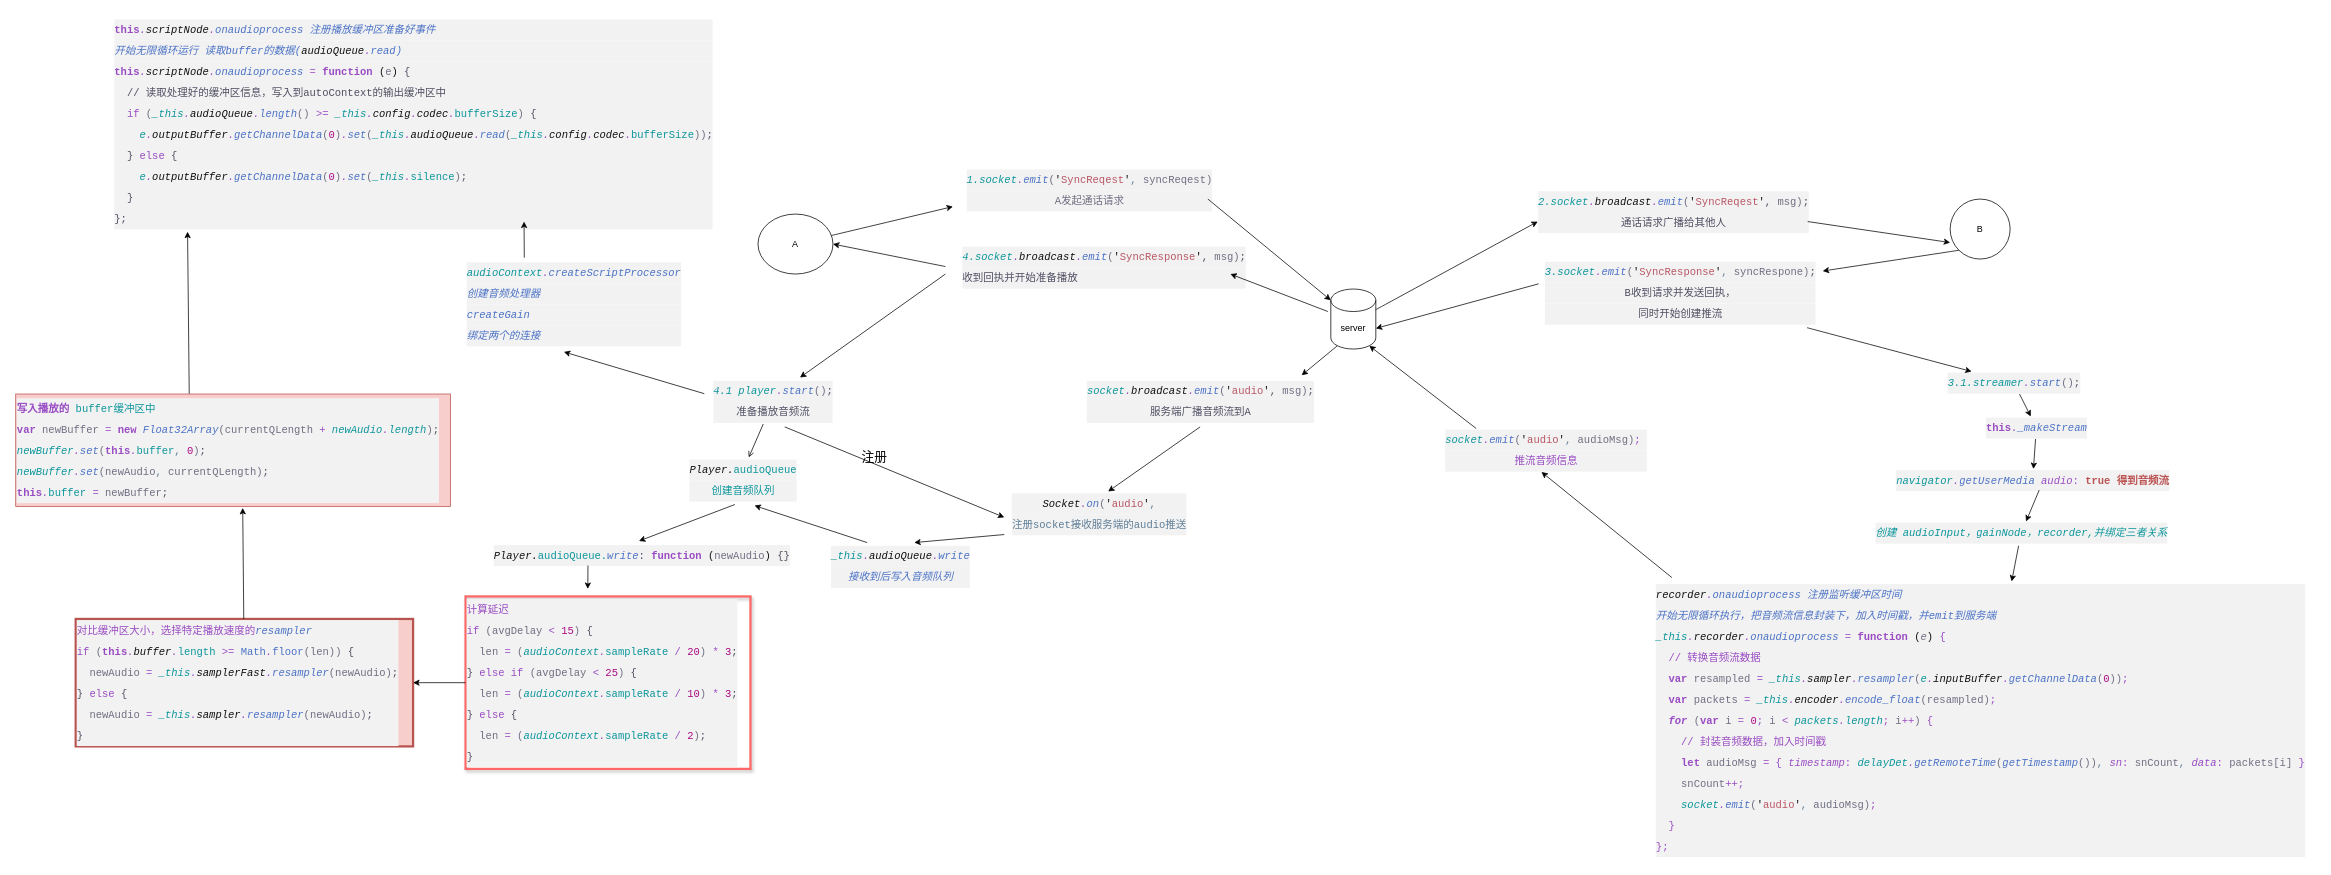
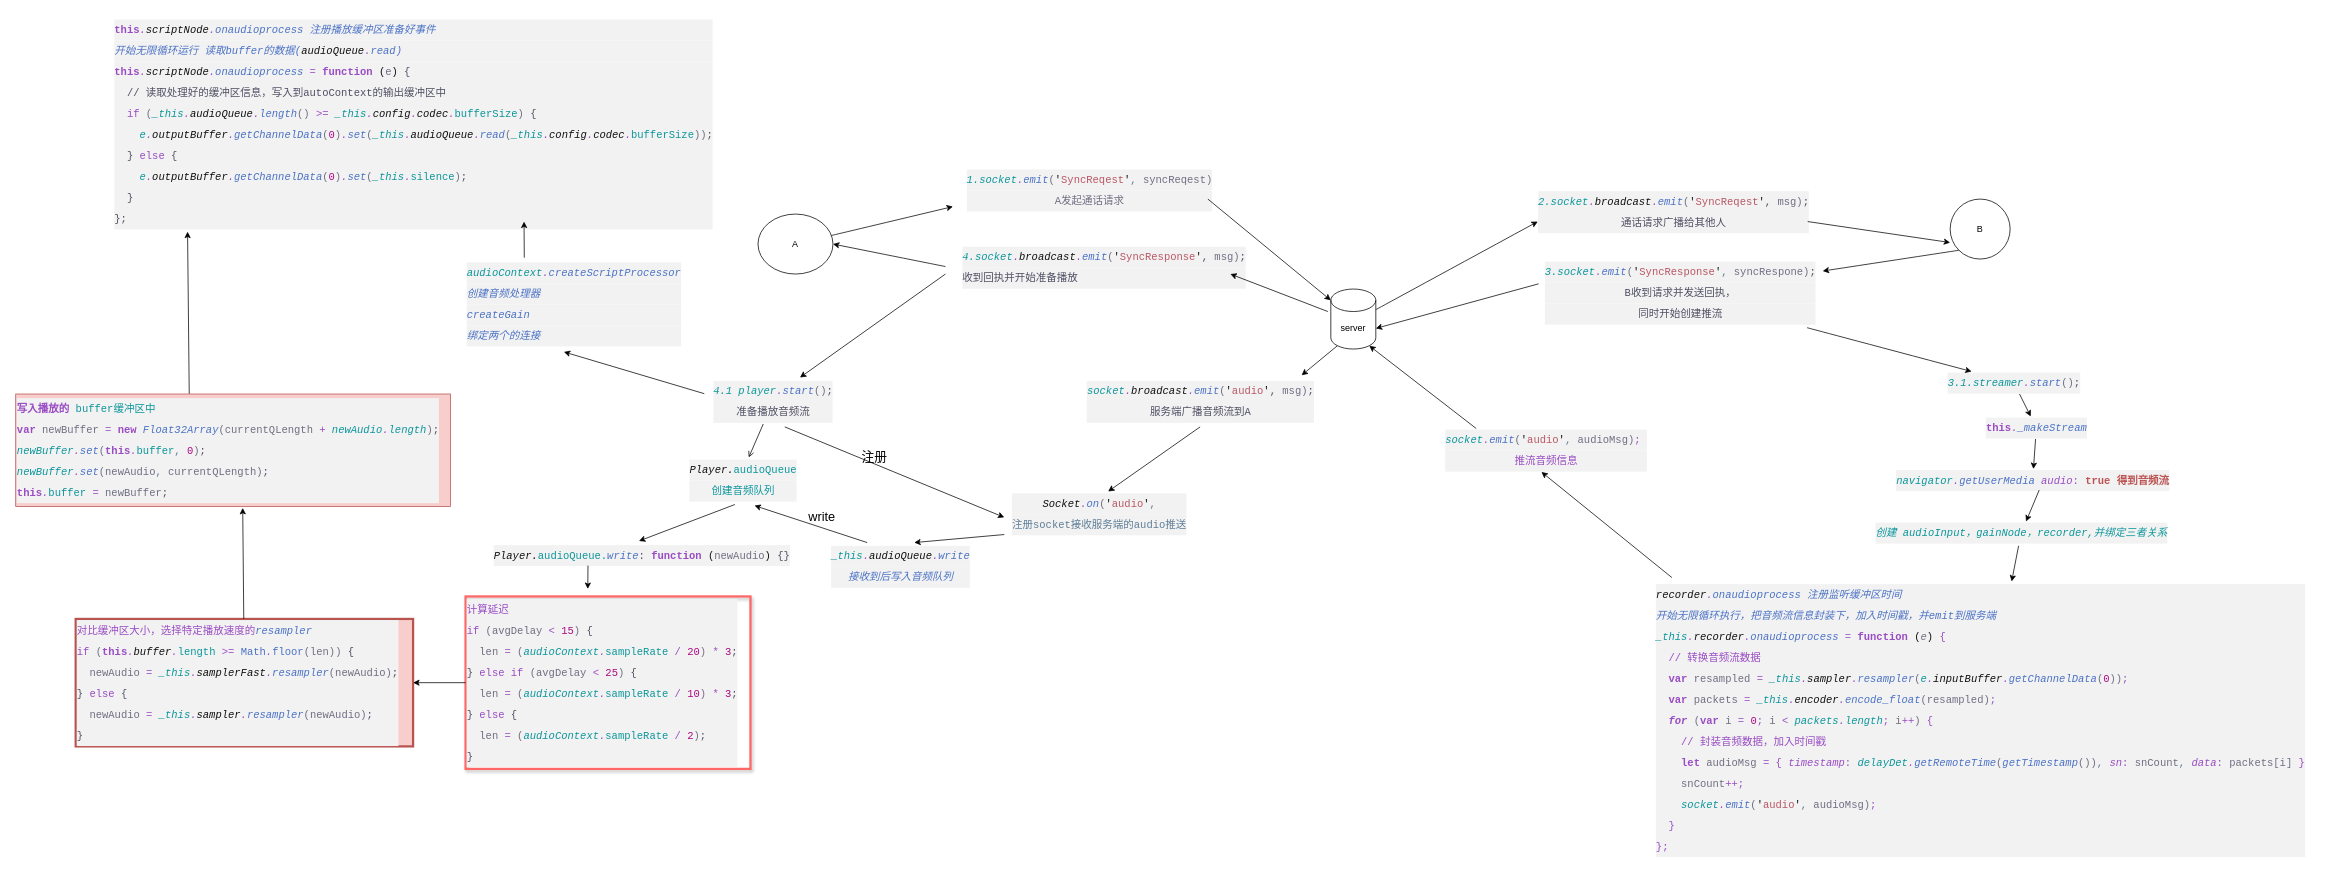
node "write": added
